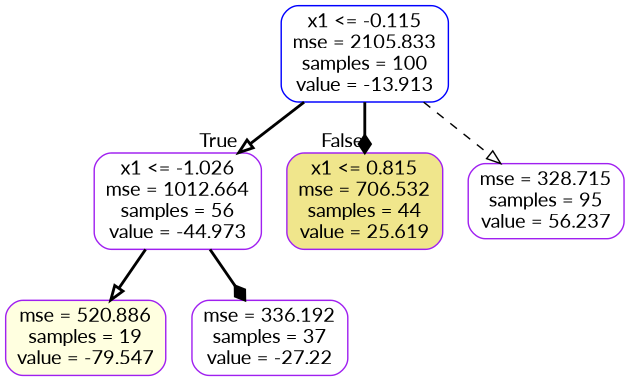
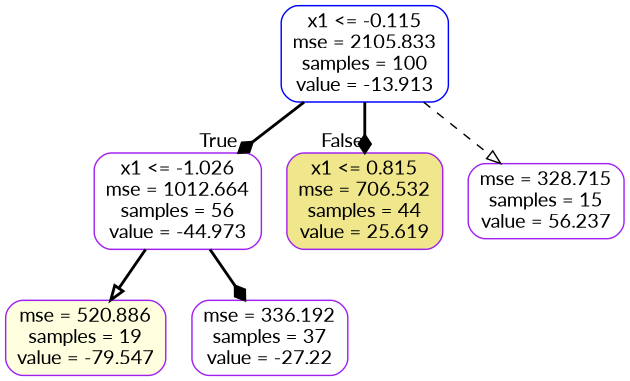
edge "x1 <= -0.115 mse = 2105.833 samples = 100 value = -13.913" -> "x1 <= -1.026 mse = 1012.664 samples = 56 value = -44.973": arrowhead onormal -> diamond
node "mse = 328.715 samples = 95 value = 56.237": label "mse = 328.715 samples = 95 value = 56.237" -> "mse = 328.715 samples = 15 value = 56.237"
